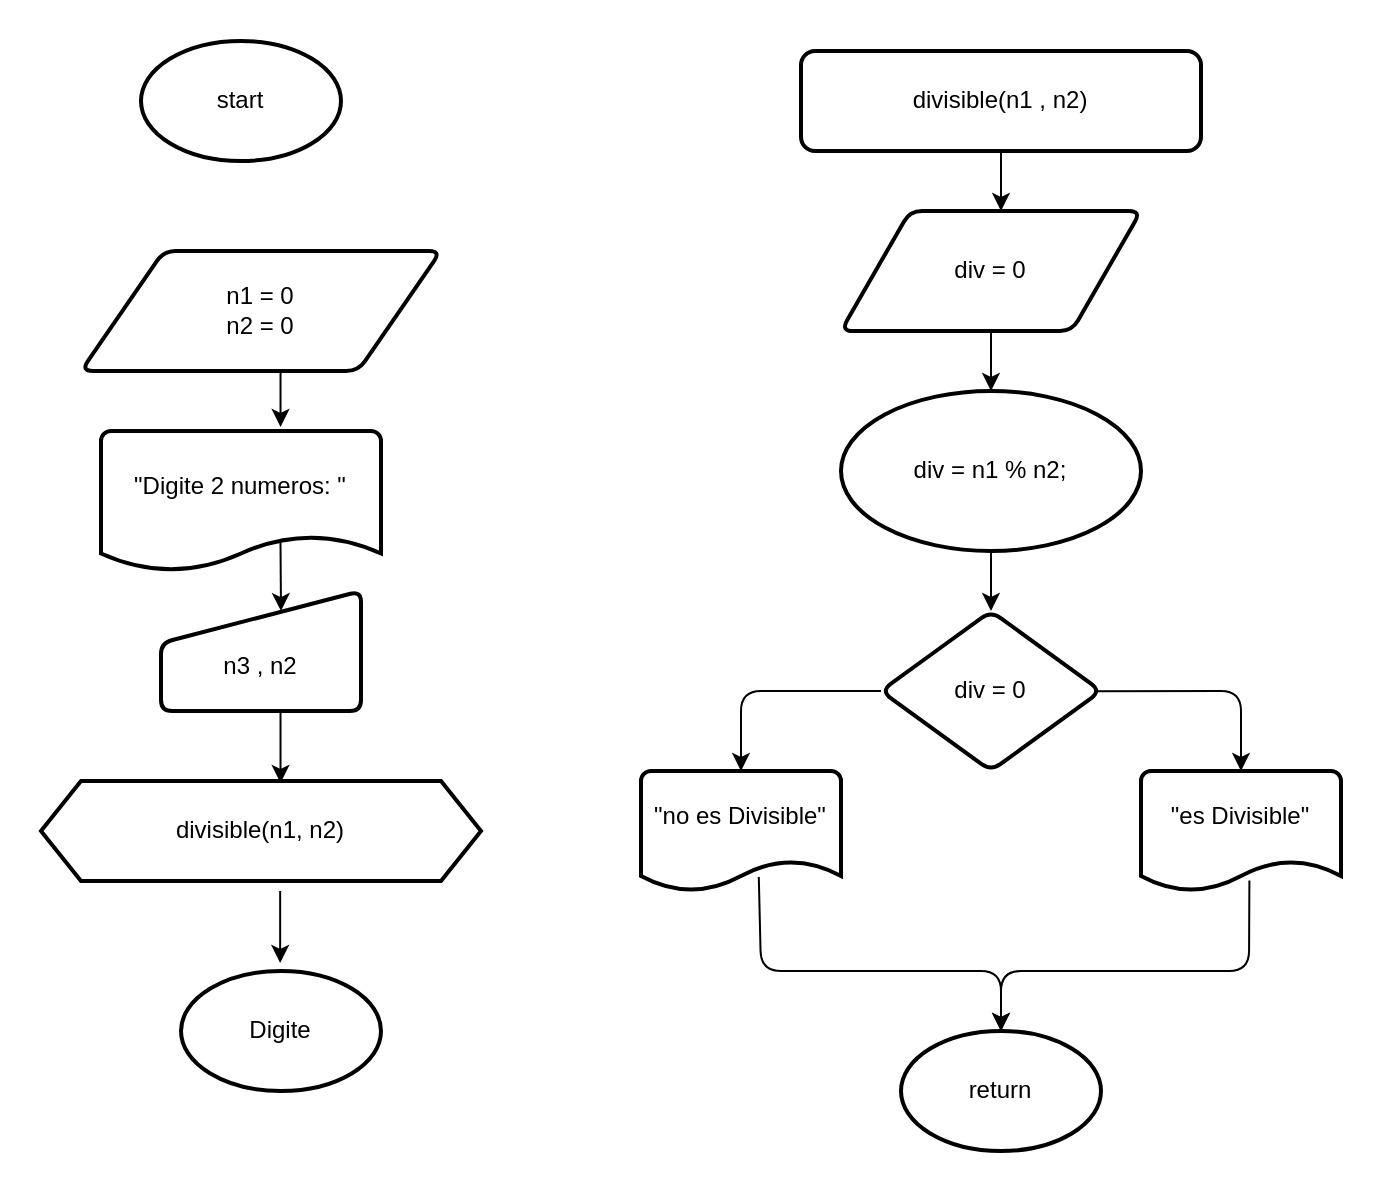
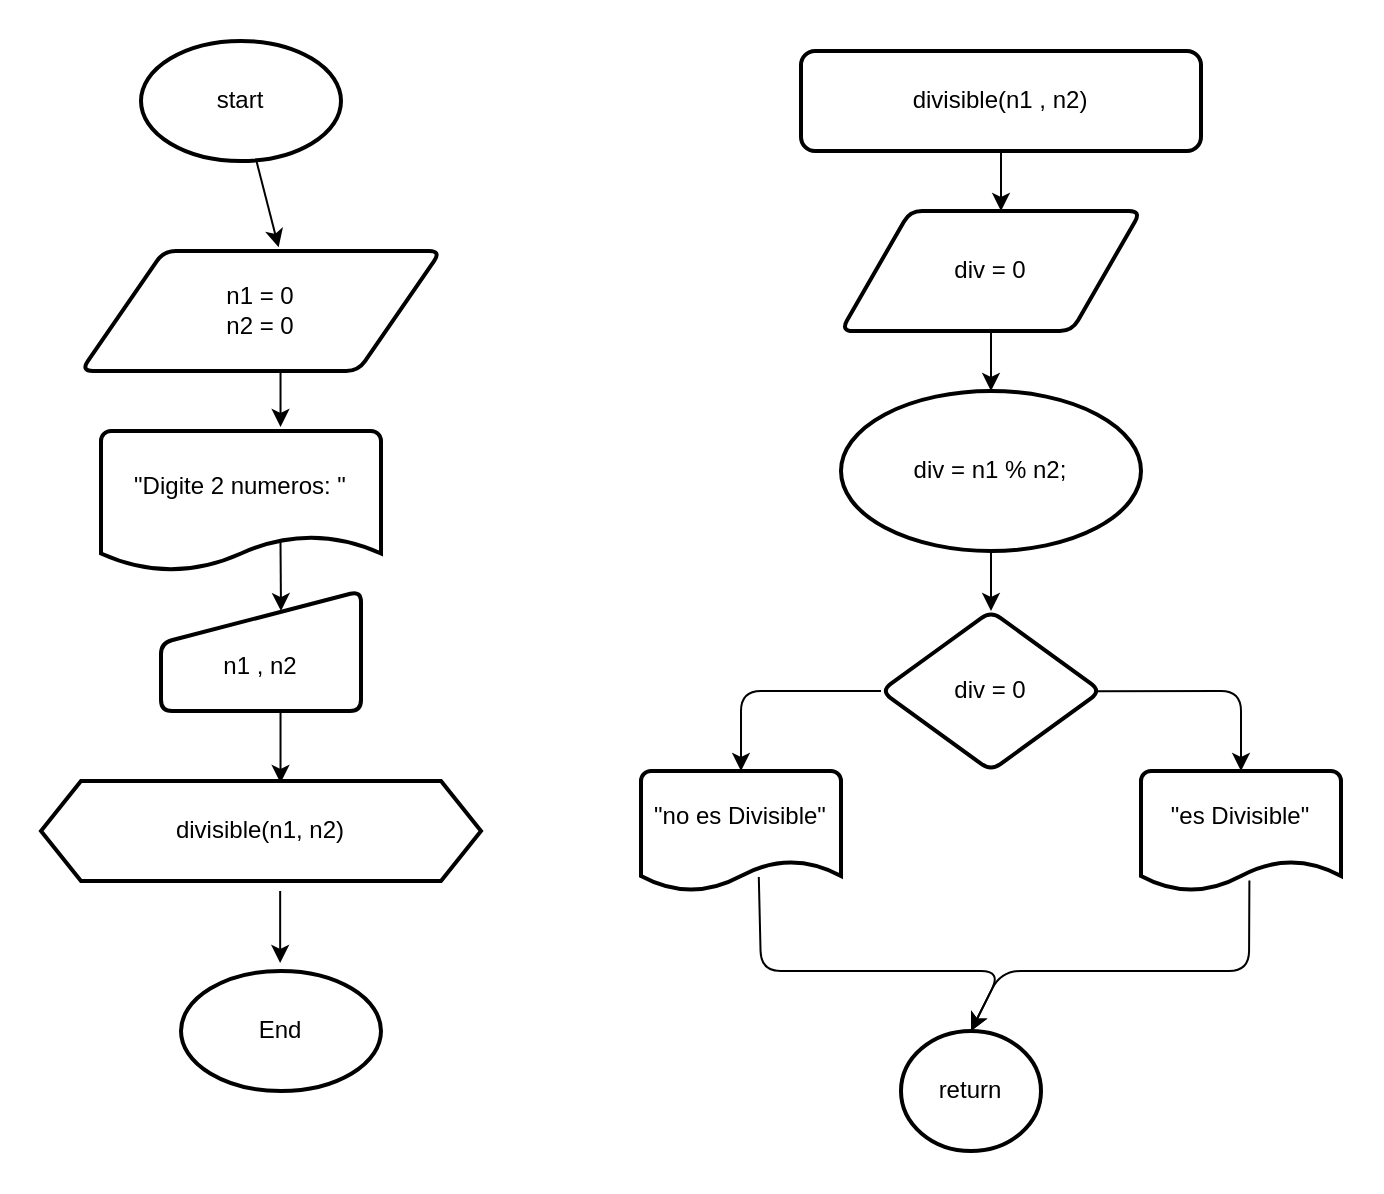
edge "start" -> "n1 = 0 n2 = 0": added
node "n3 , n2": label "n3 , n2" -> "n1 , n2"
node "Digite": label "Digite" -> "End"
node "return": size 200x120 -> 140x120
